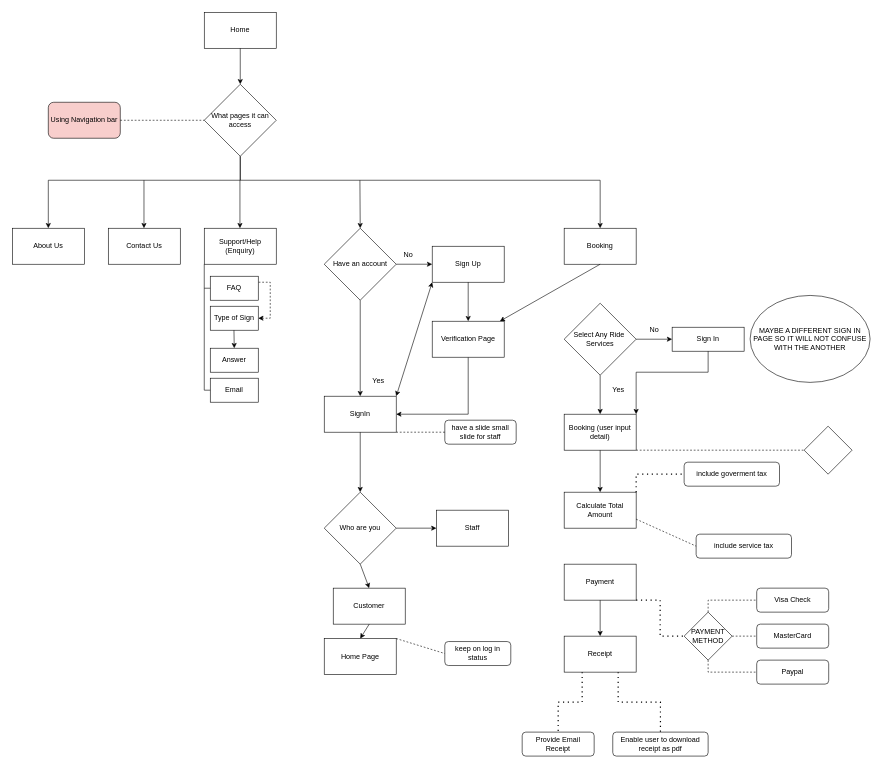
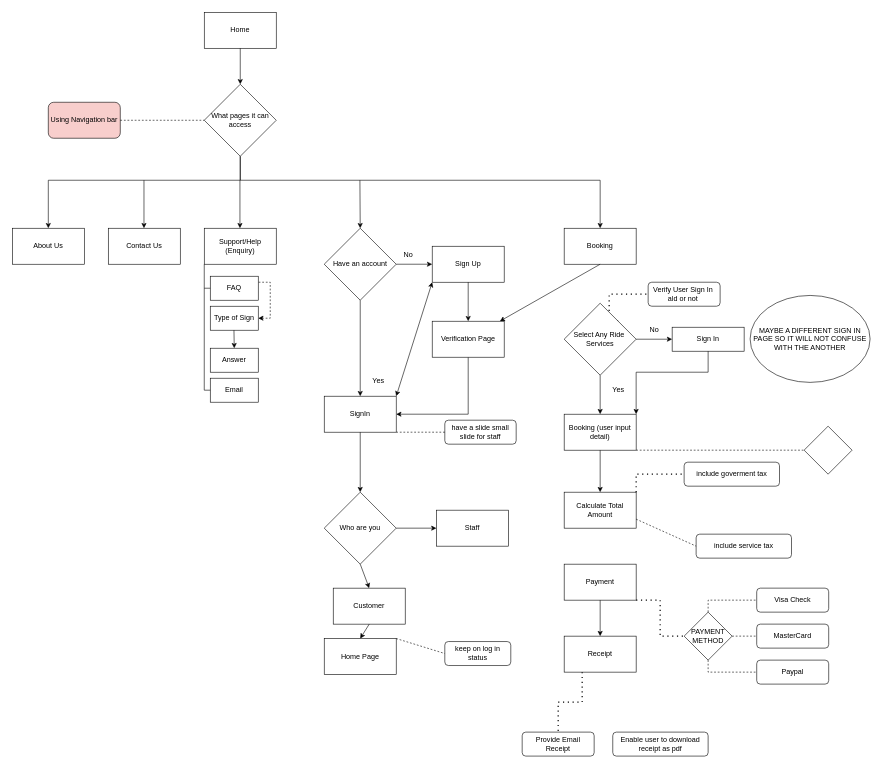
edge "Verify User Sign In ald or not" -- "Select Any Ride Services": added
node "Verify User Sign In ald or not": added
edge "Receipt" -- "Enable user to download receipt as pdf": removed
